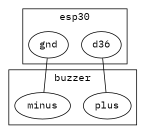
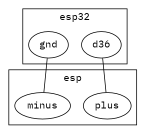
cluster "esp30": label "esp30" -> "esp32"
cluster "buzzer": label "buzzer" -> "esp"
